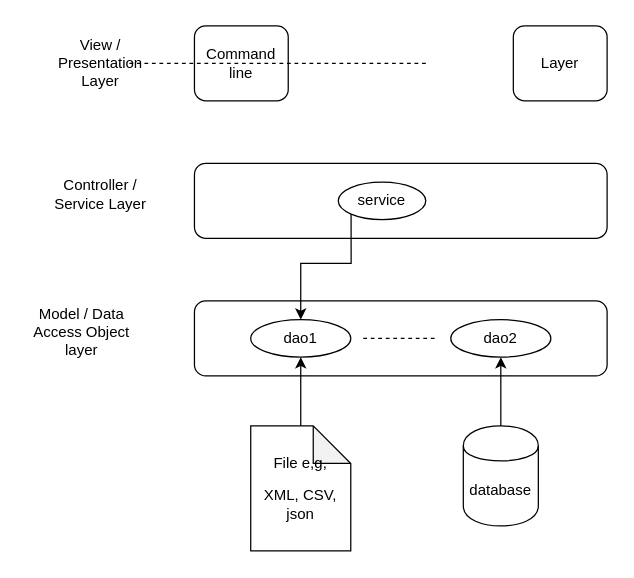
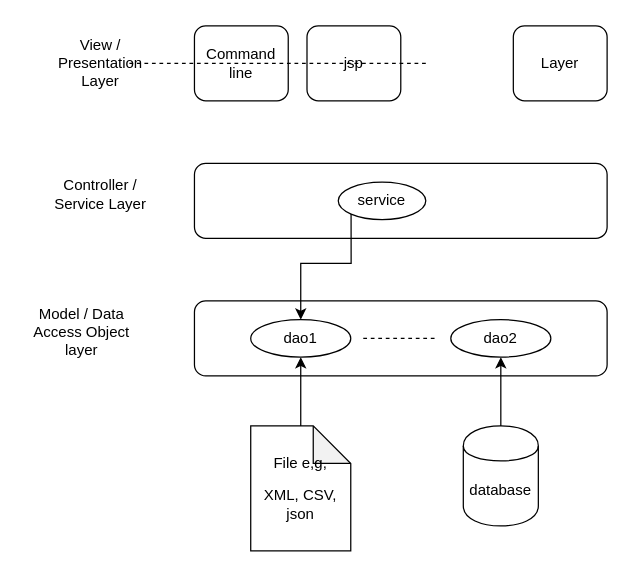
node "jsp": added
